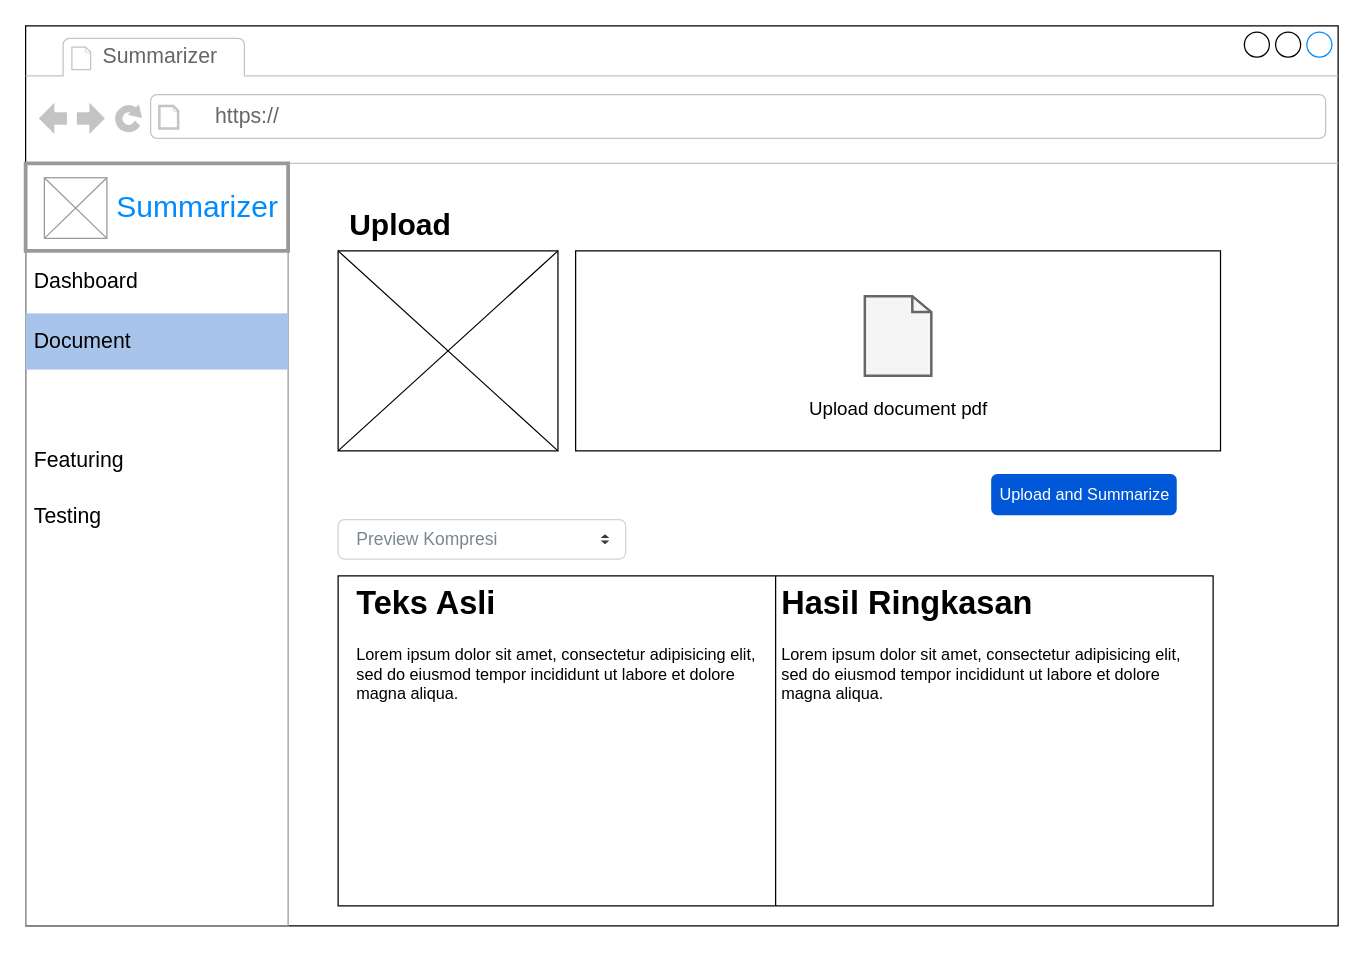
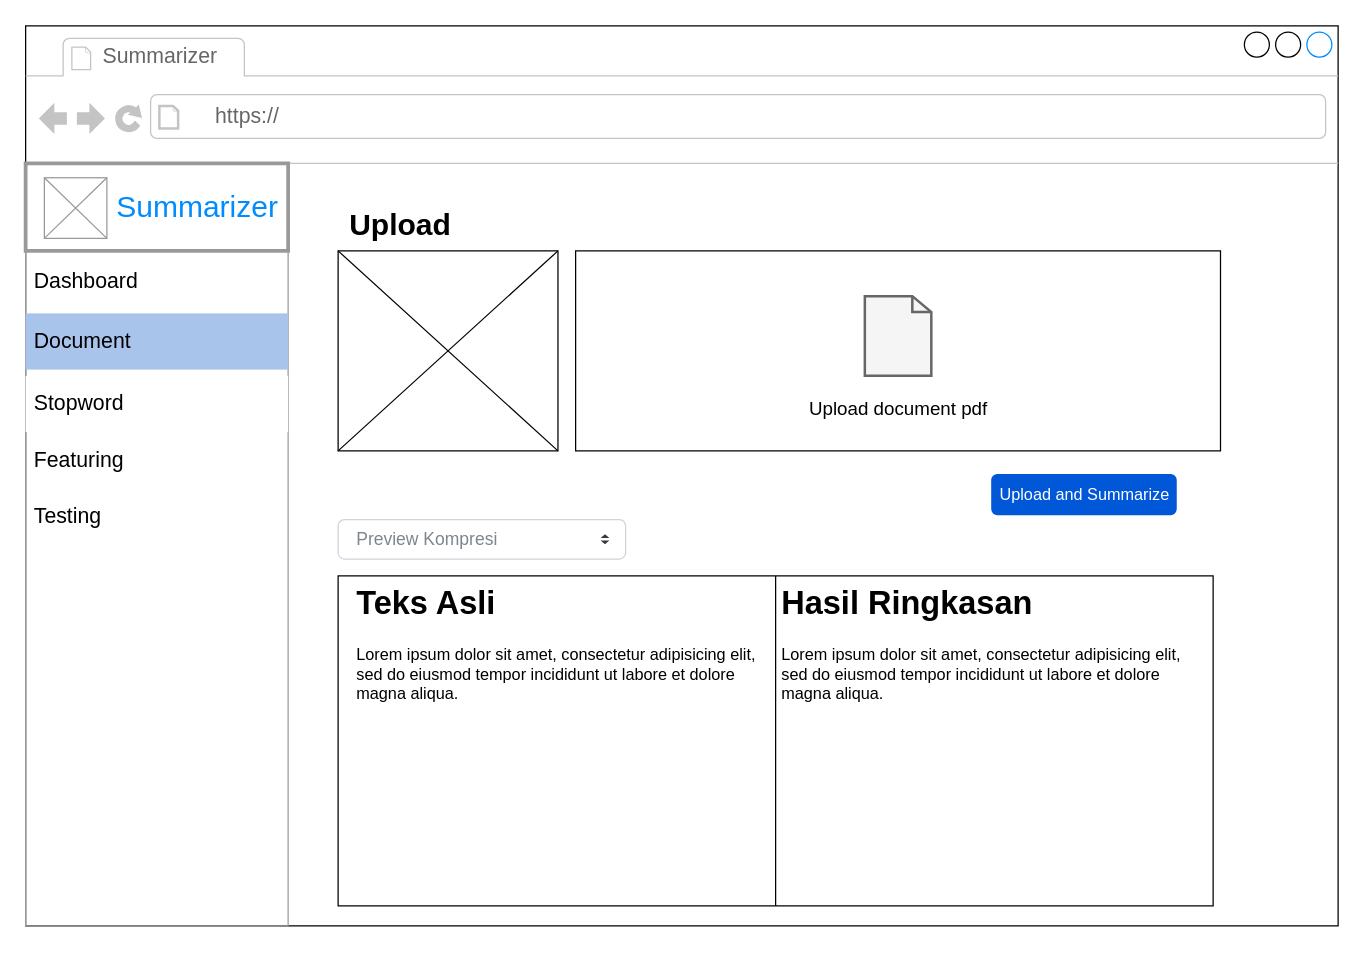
node "Stopword": added
